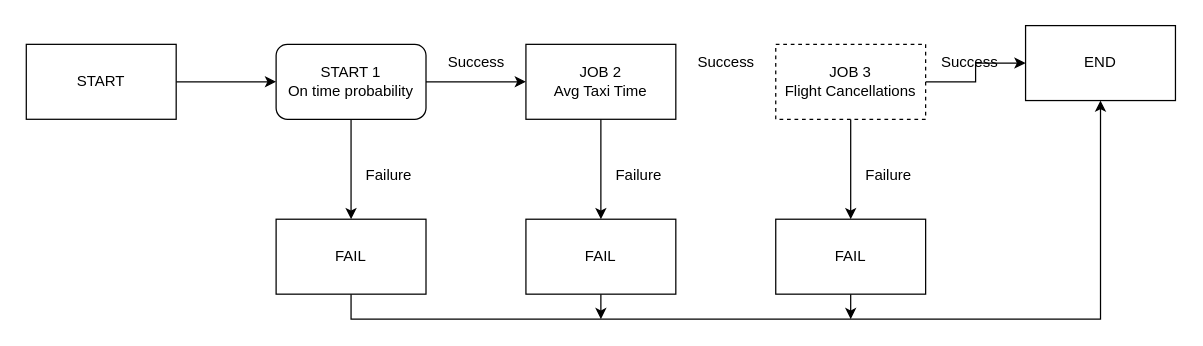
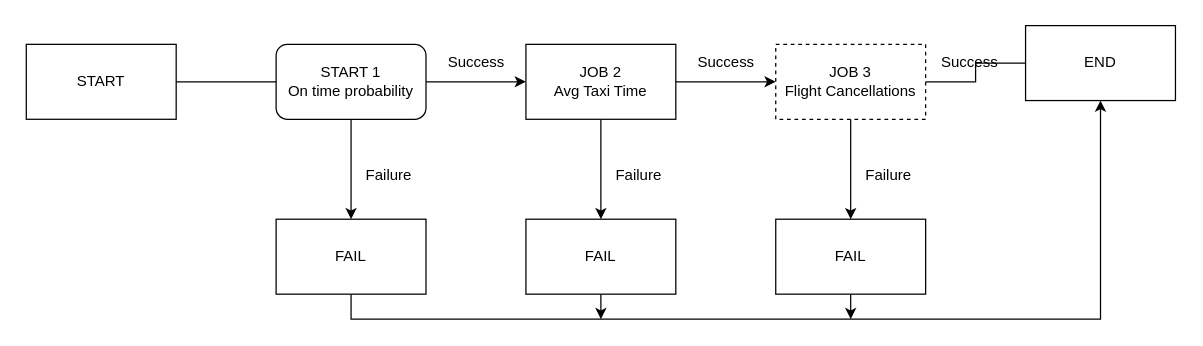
edge "JOB 3 Flight Cancellations" -> "END": arrowhead classic -> none
edge "START" -> "START 1 On time probability": arrowhead classic -> none
edge "JOB 2 Avg Taxi Time" -> "JOB 3 Flight Cancellations": added
